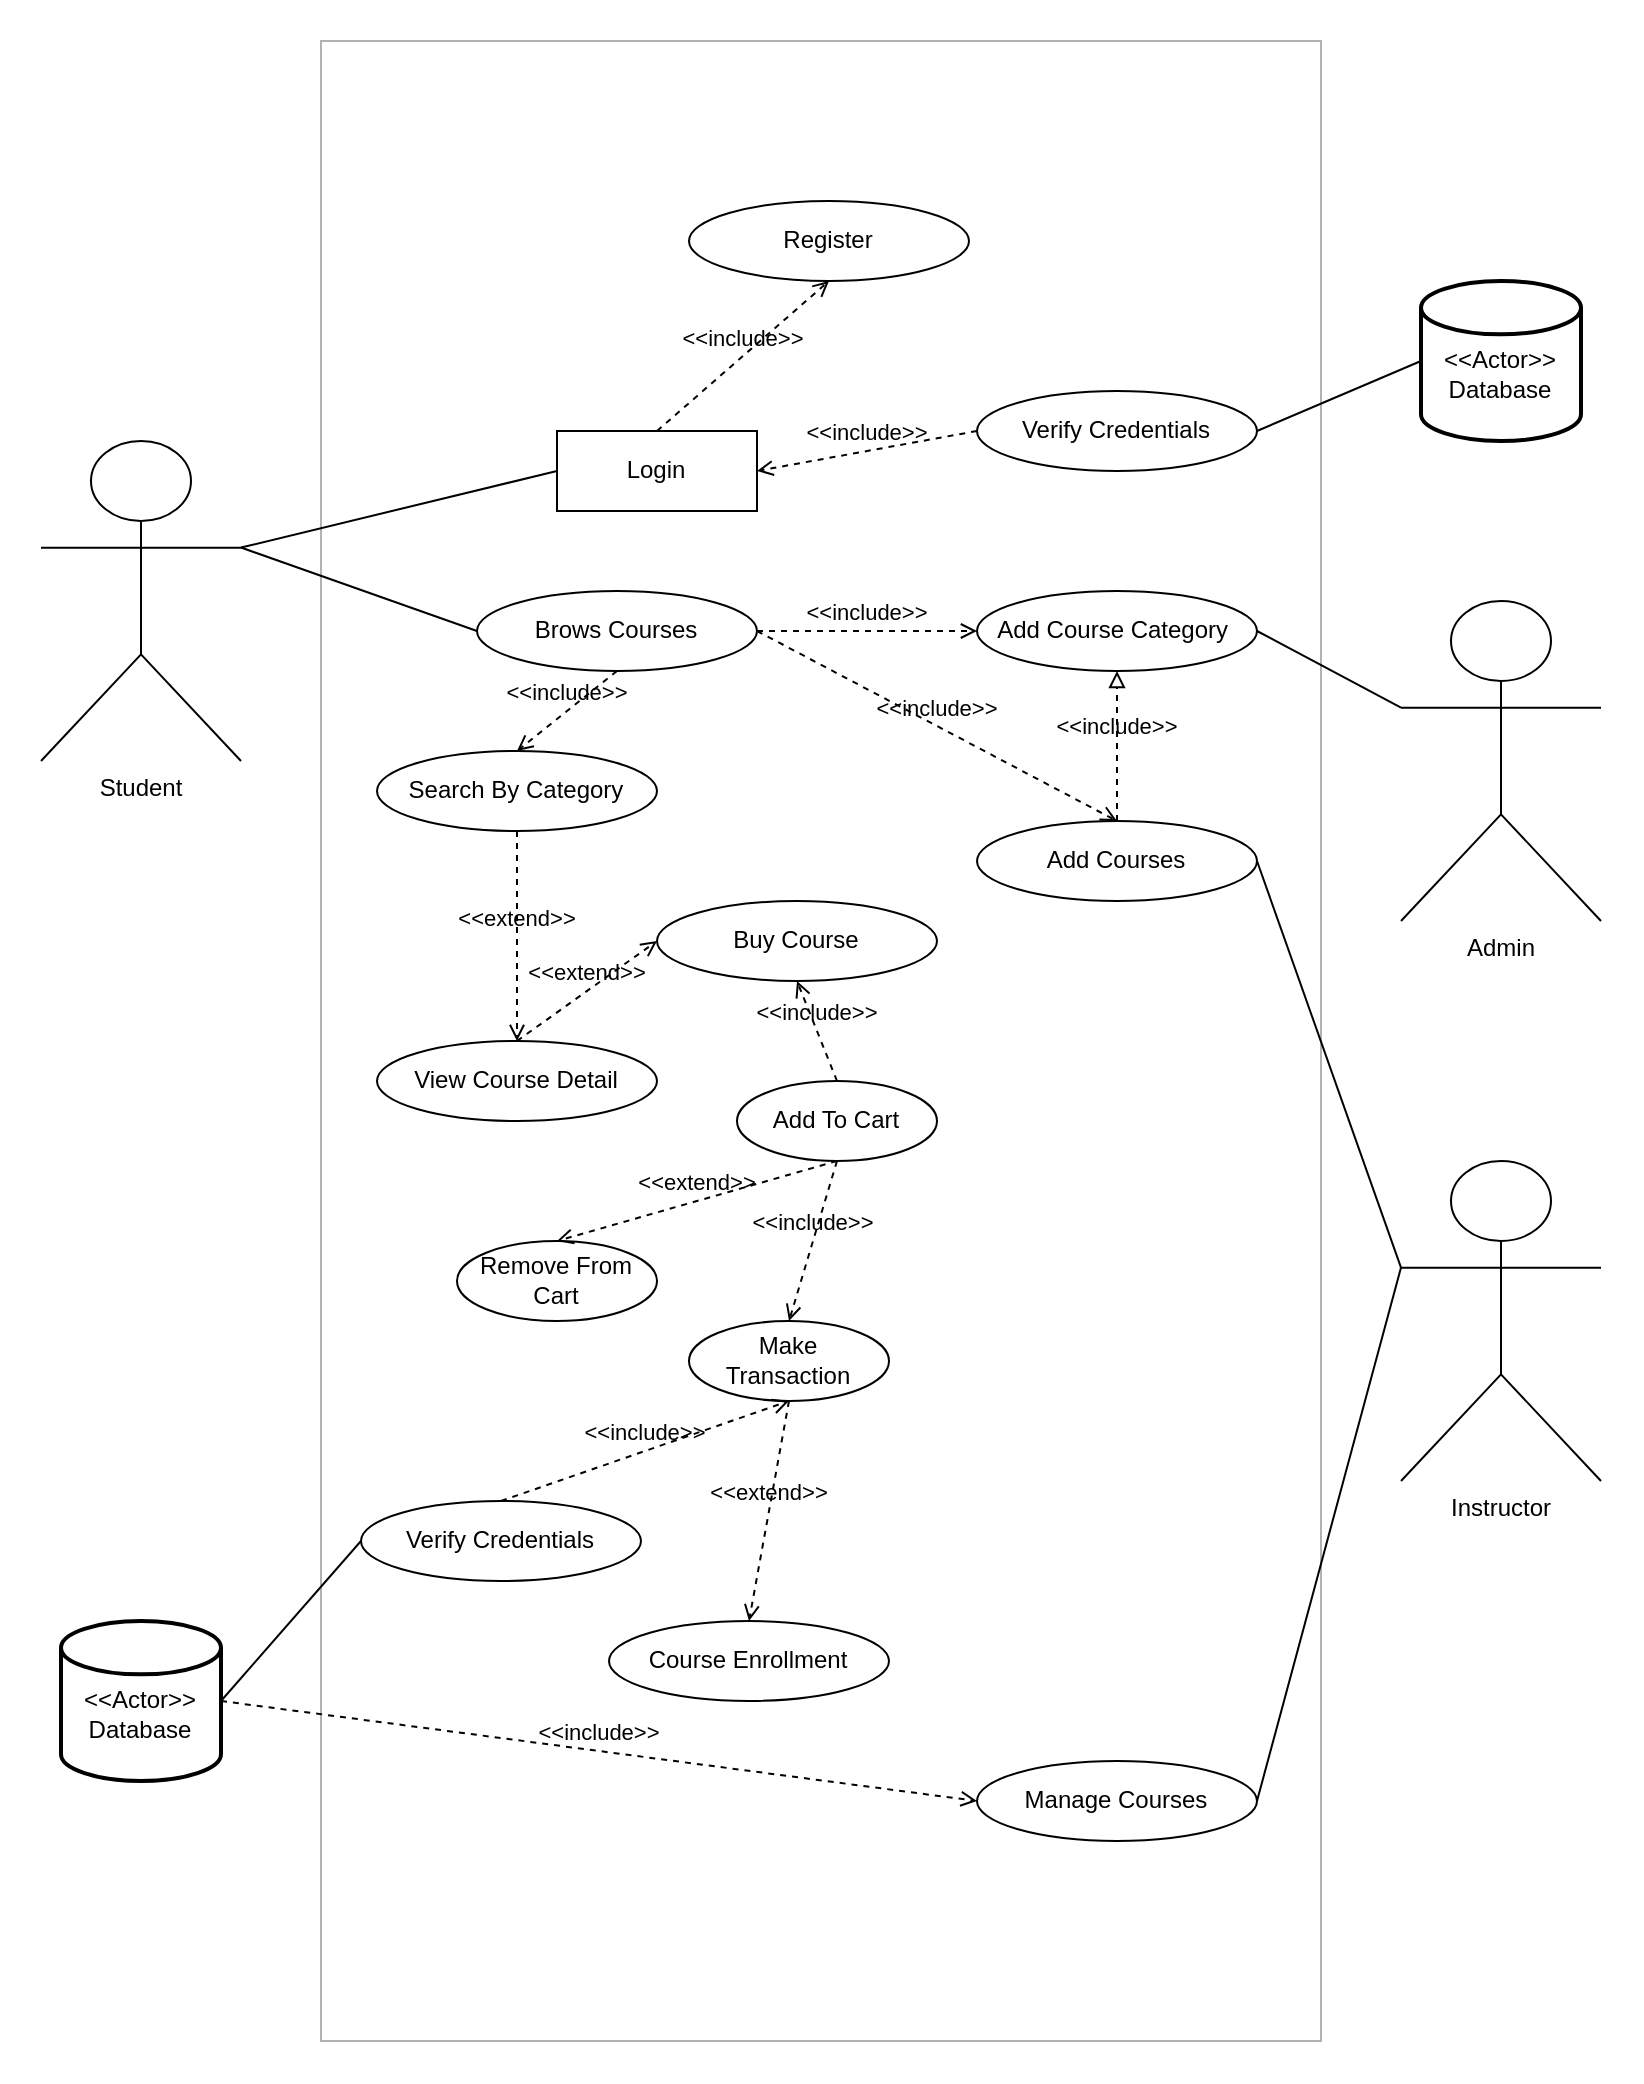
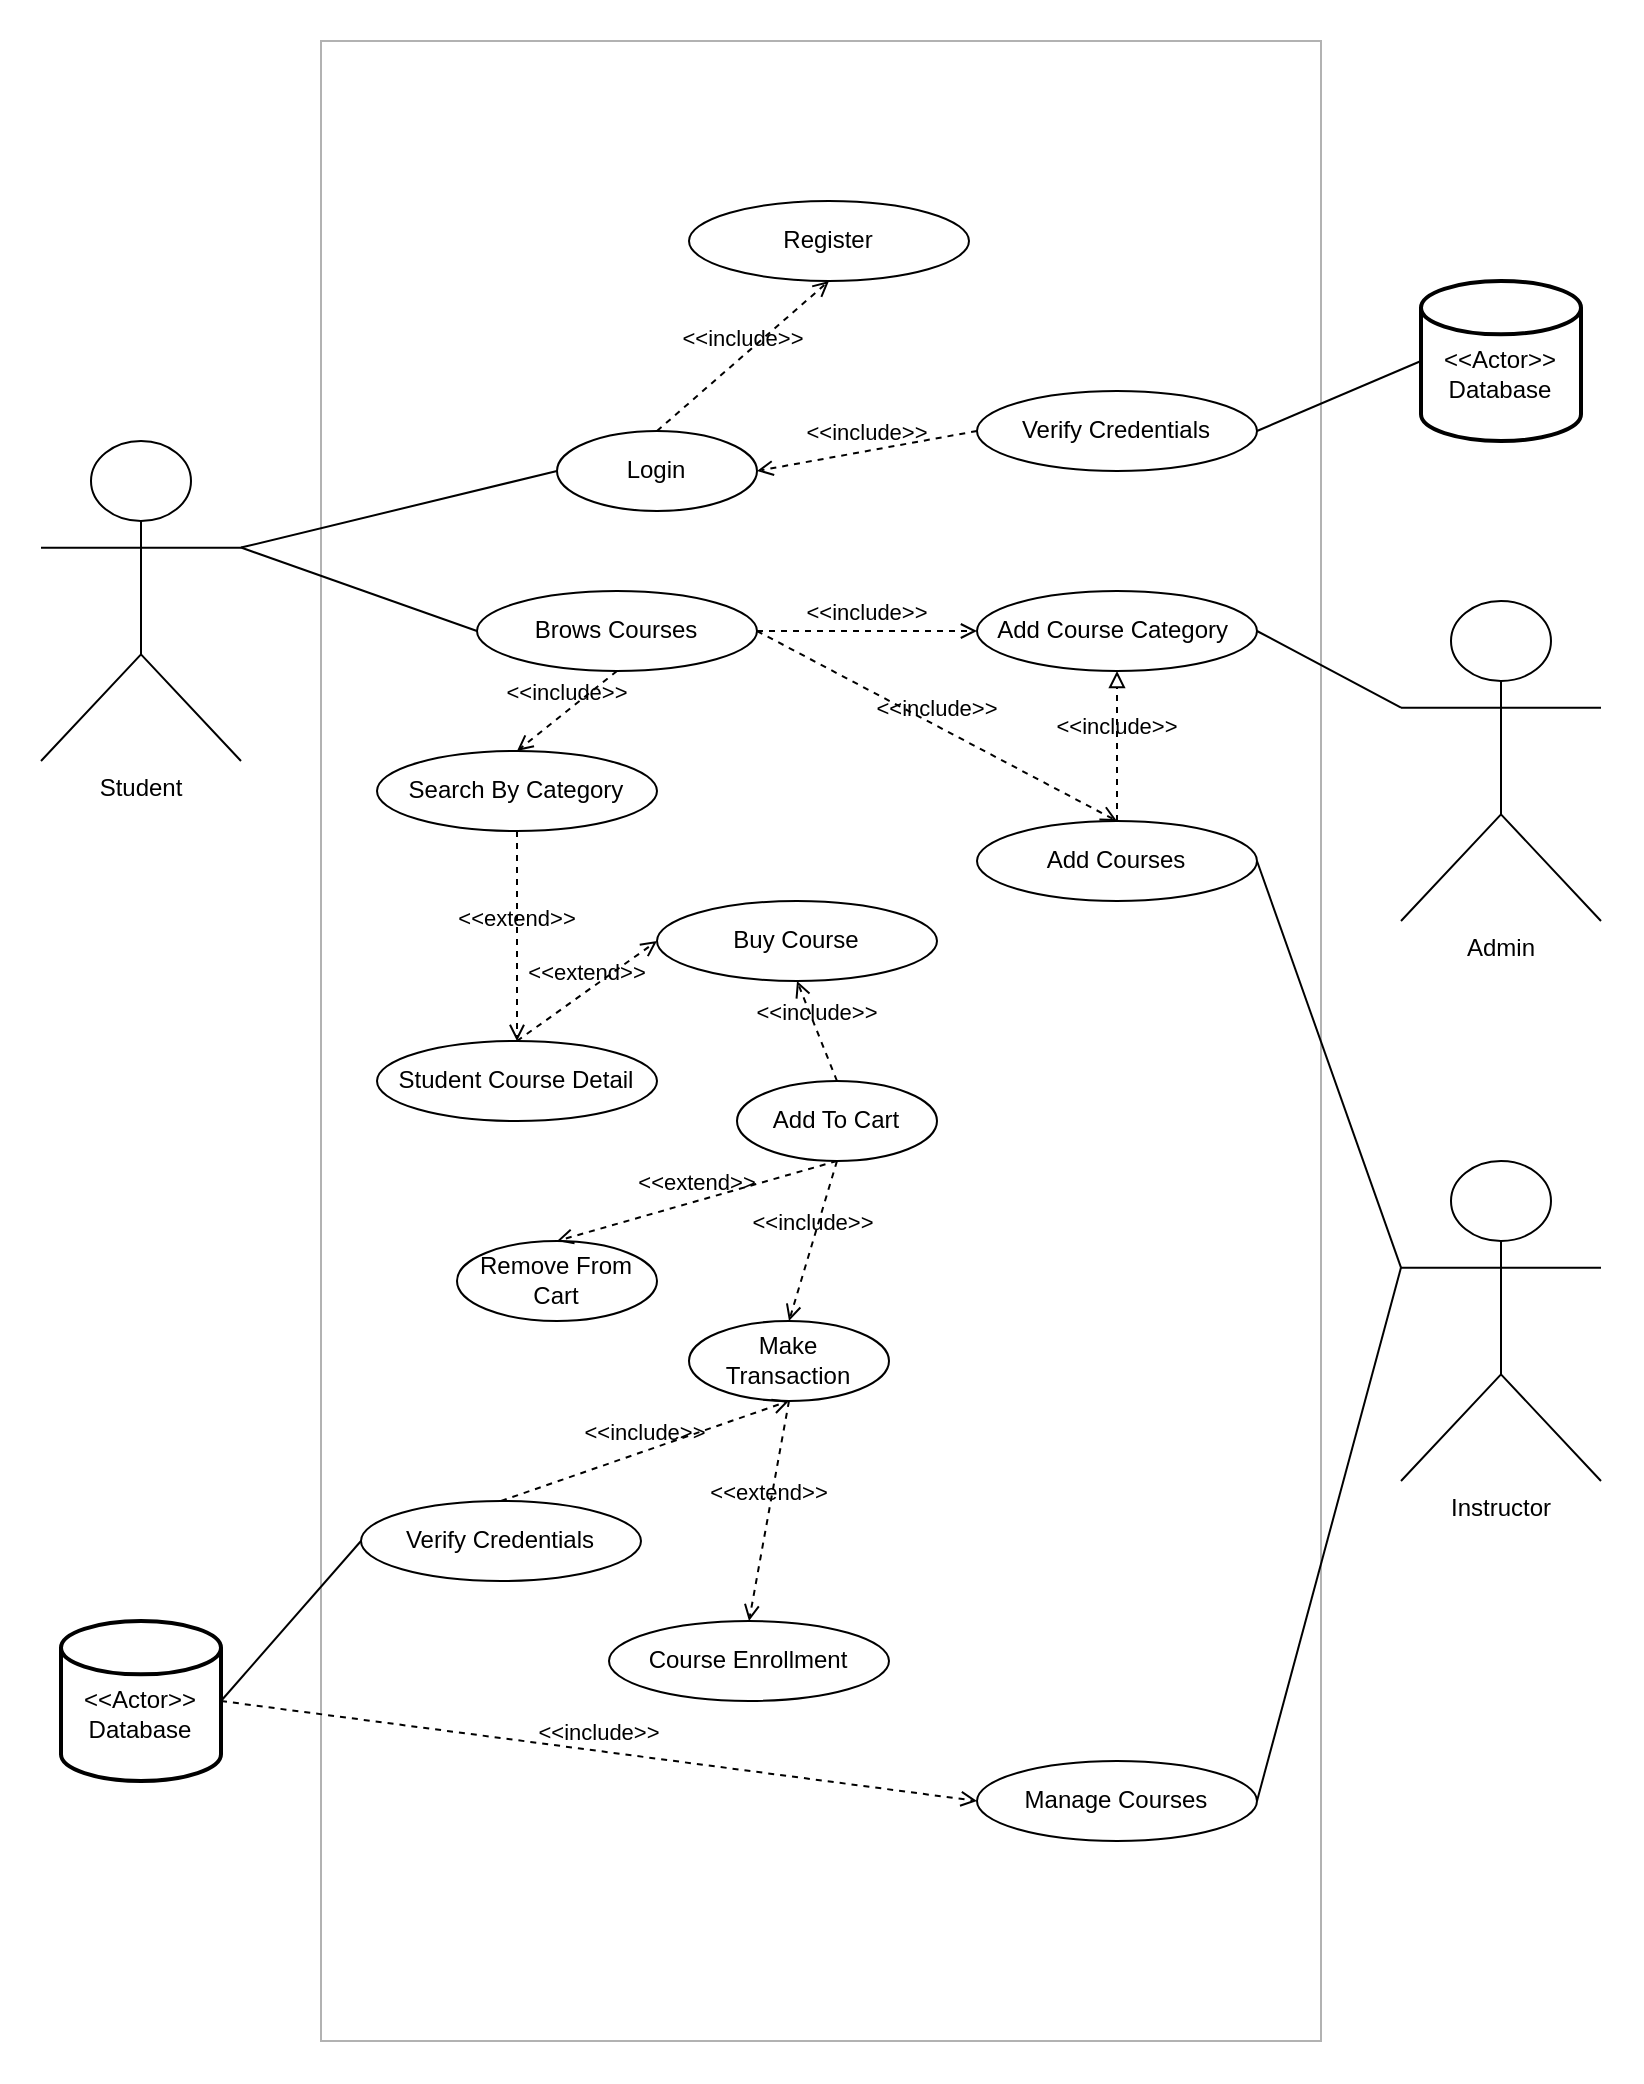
node "Login": shape rectangle -> ellipse
node "View Course Detail": label "View Course Detail" -> "Student Course Detail"
